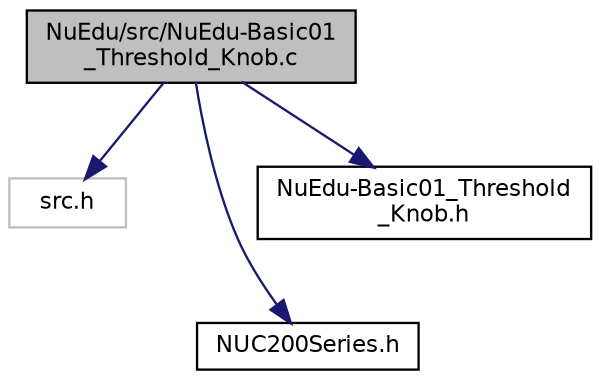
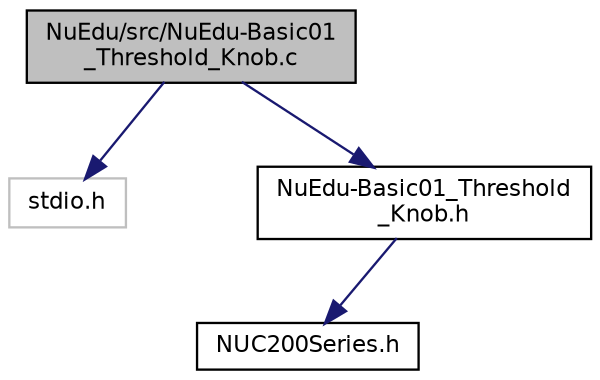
edge "NuEdu/src/NuEdu-Basic01 _Threshold_Knob.c" -> "NUC200Series.h": now "NuEdu-Basic01_Threshold _Knob.h" -> "NUC200Series.h"
node "src.h": label "src.h" -> "stdio.h"
